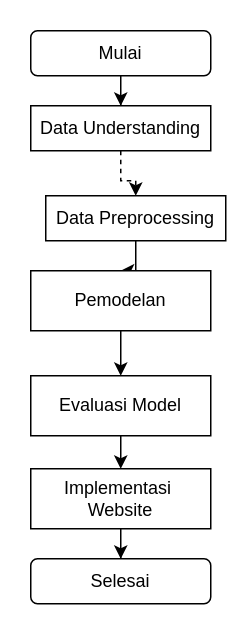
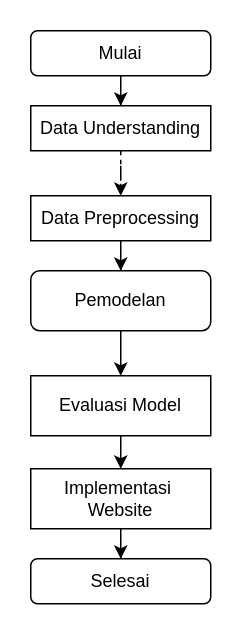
node "Data Preprocessing": moved (136, 218) -> (121, 218)
node "Pemodelan": shape rectangle -> rounded rectangle
